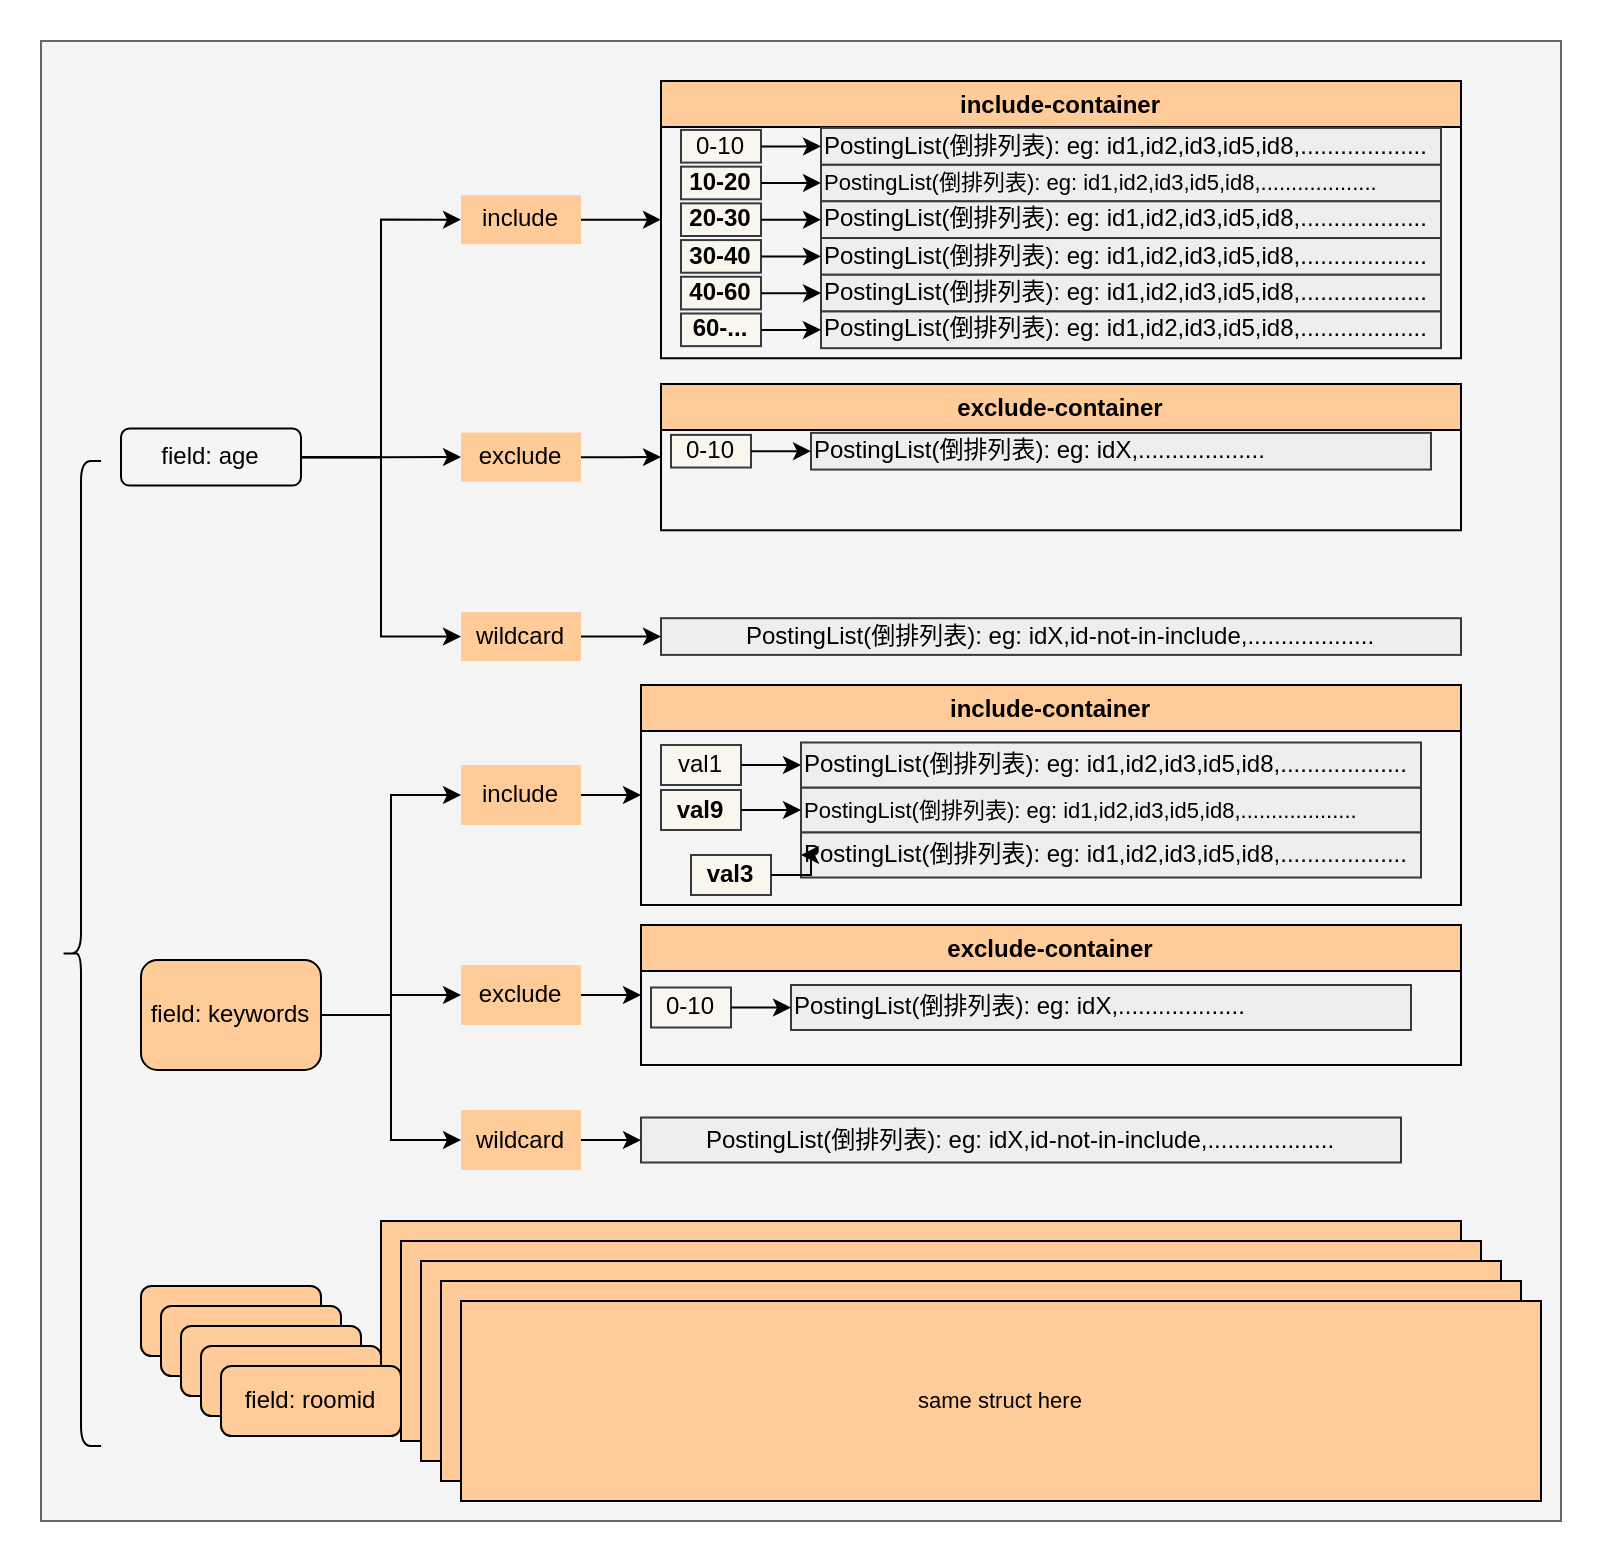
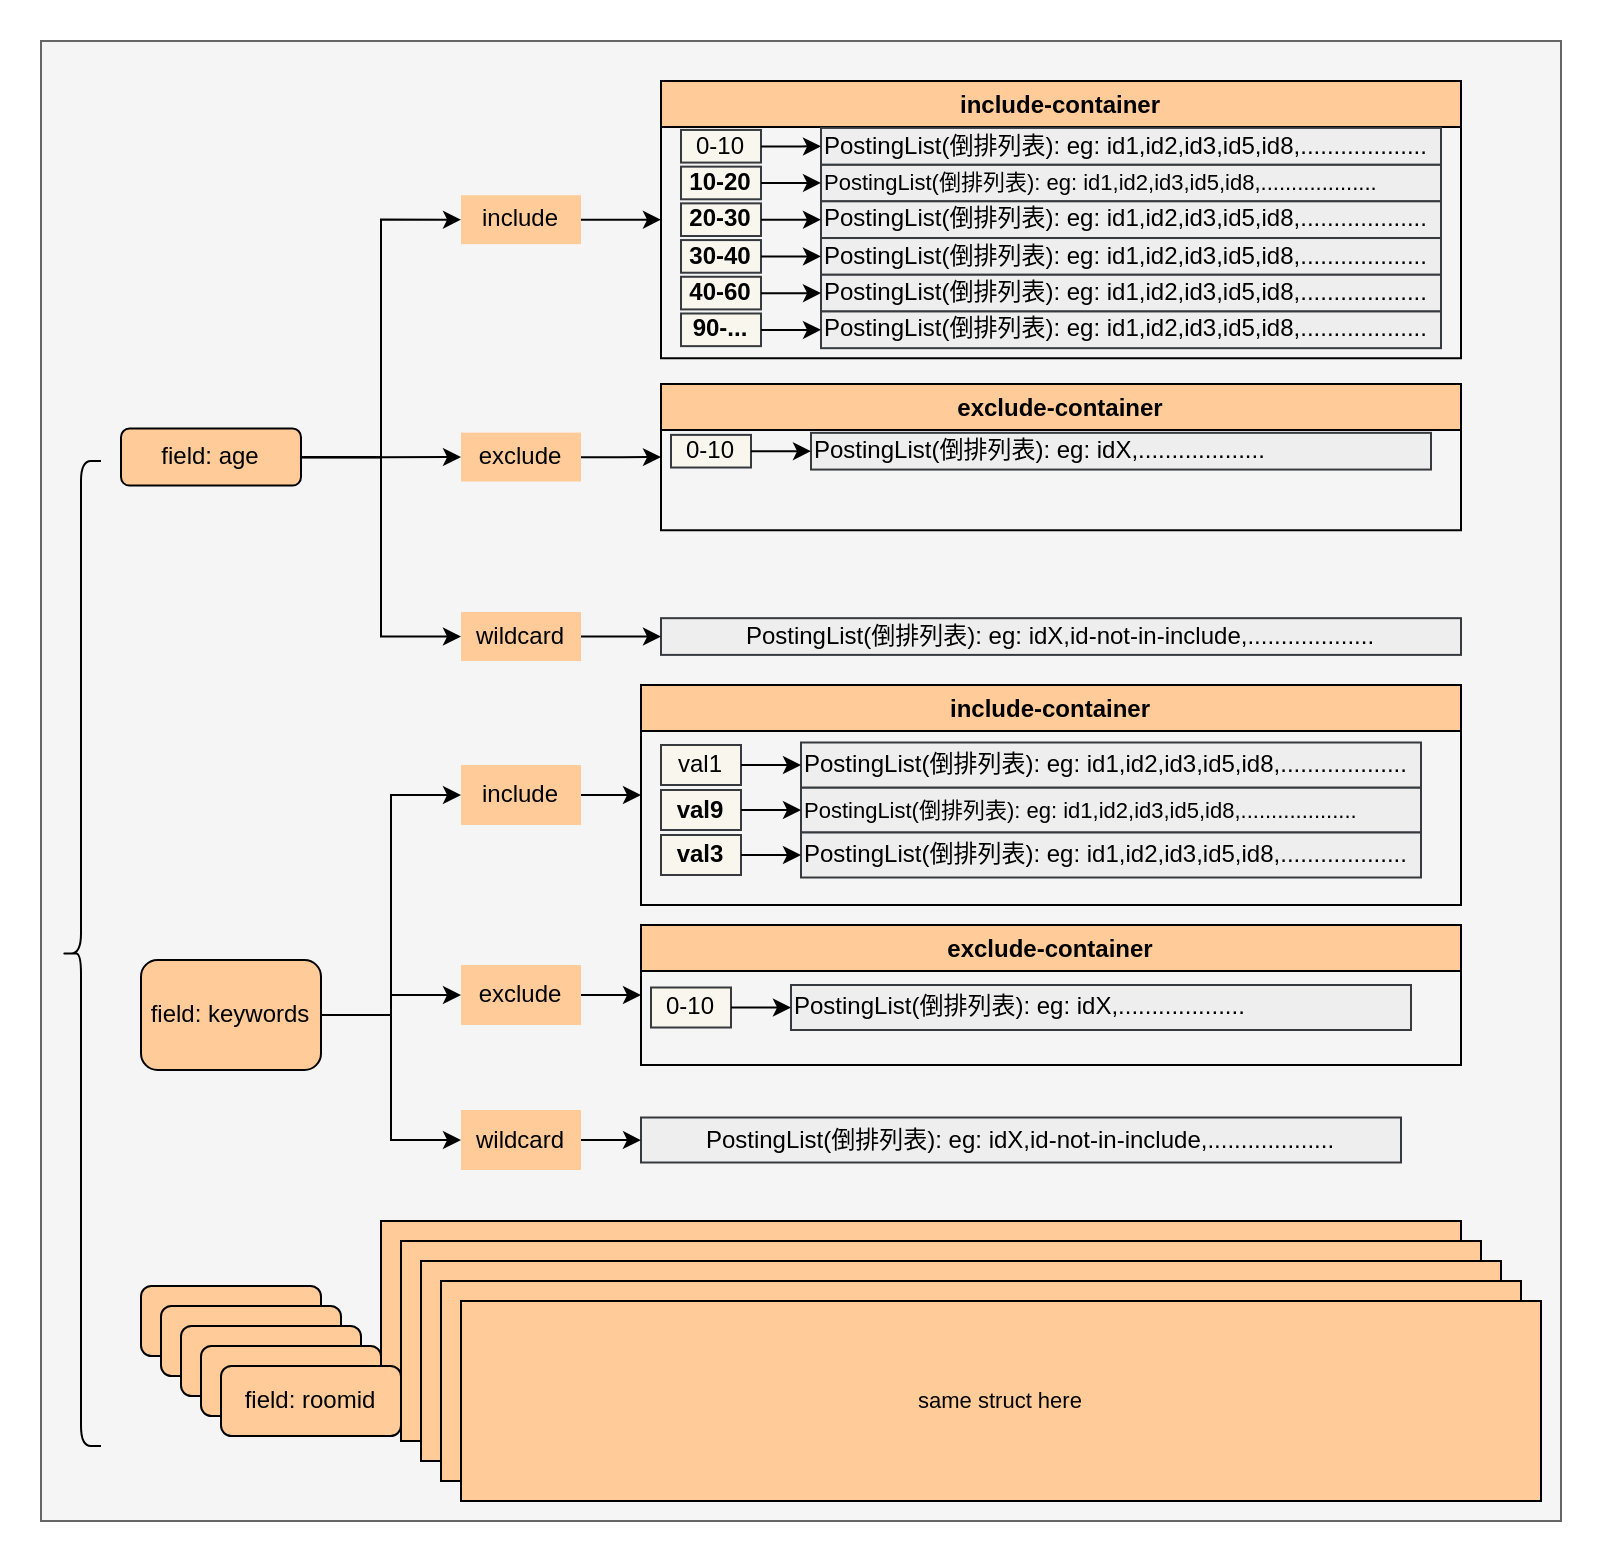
node "60-...": label "60-..." -> "90-..."
node "field: age": fillcolor #f5f5f5 -> #ffcc99
node "val3": moved (731, 875) -> (701, 855)
